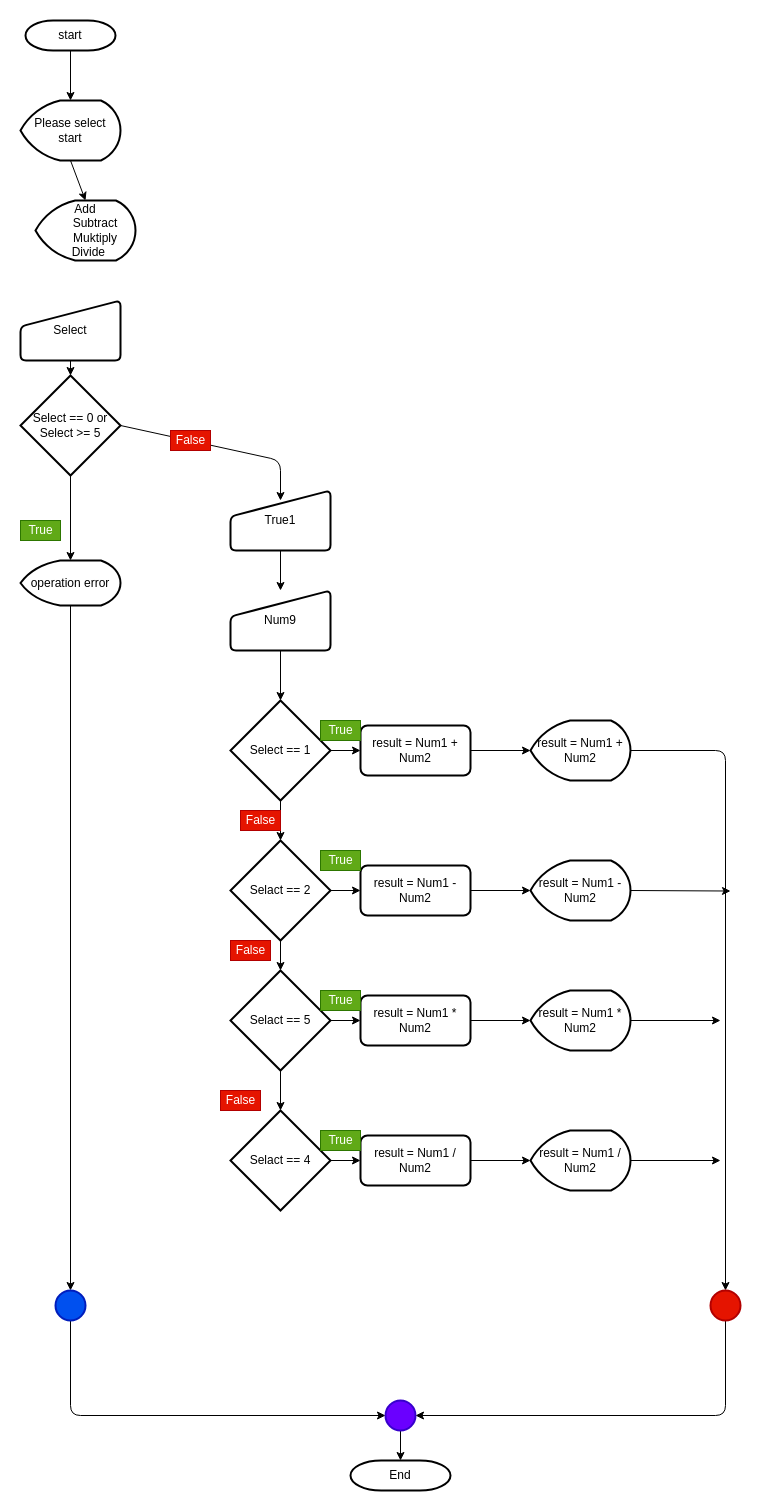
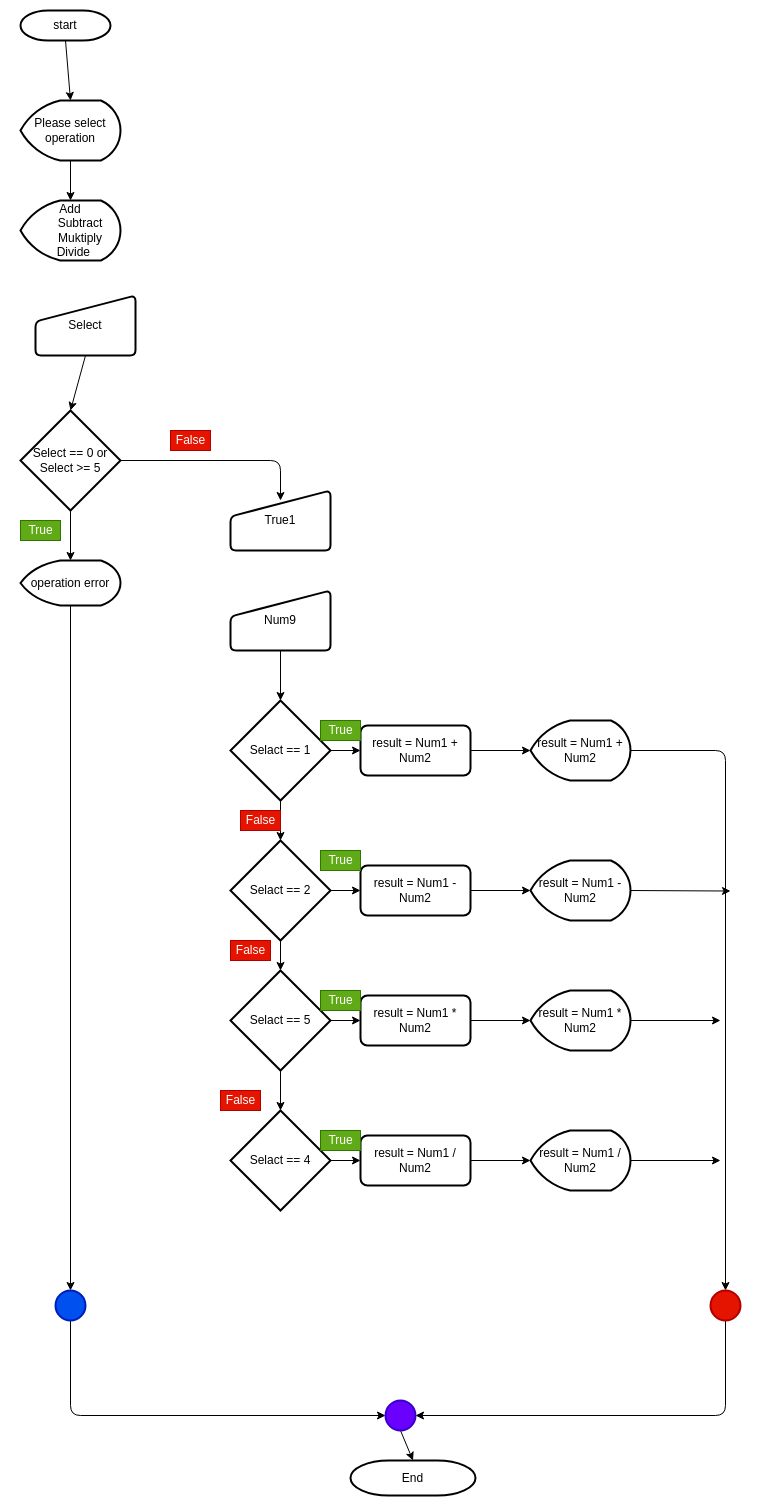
node "start": moved (71, 36) -> (66, 26)
node "Please select start": label "Please select start" -> "Please select operation"
node "Add Subtract Muktiply Divide": moved (86, 231) -> (71, 231)
node "Select": moved (71, 331) -> (86, 326)
node "Select == 0 or Select >= 5": moved (71, 426) -> (71, 461)
edge "True1" -> "Num9": removed
node "Select == 1": label "Select == 1" -> "Selact == 1"
node "End": size 100x30 -> 125x35
